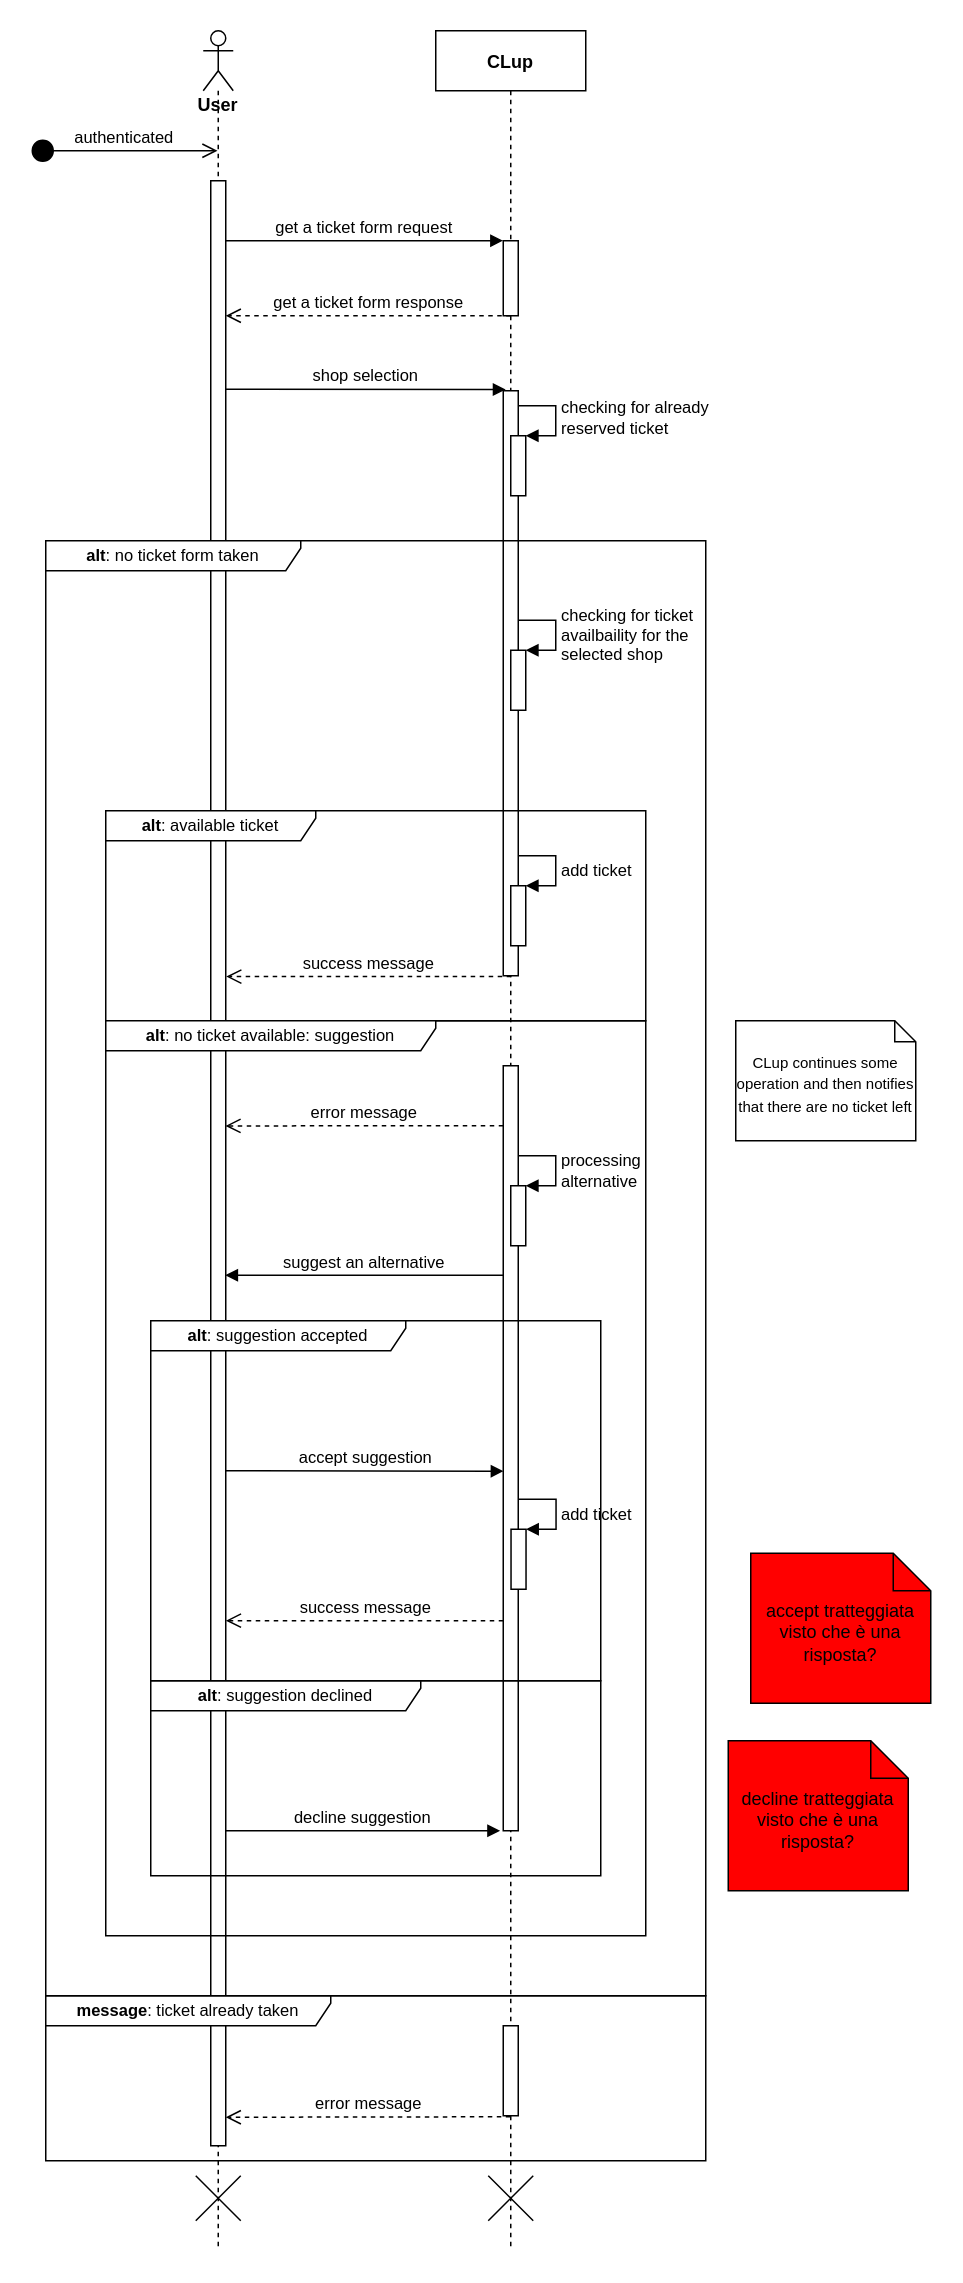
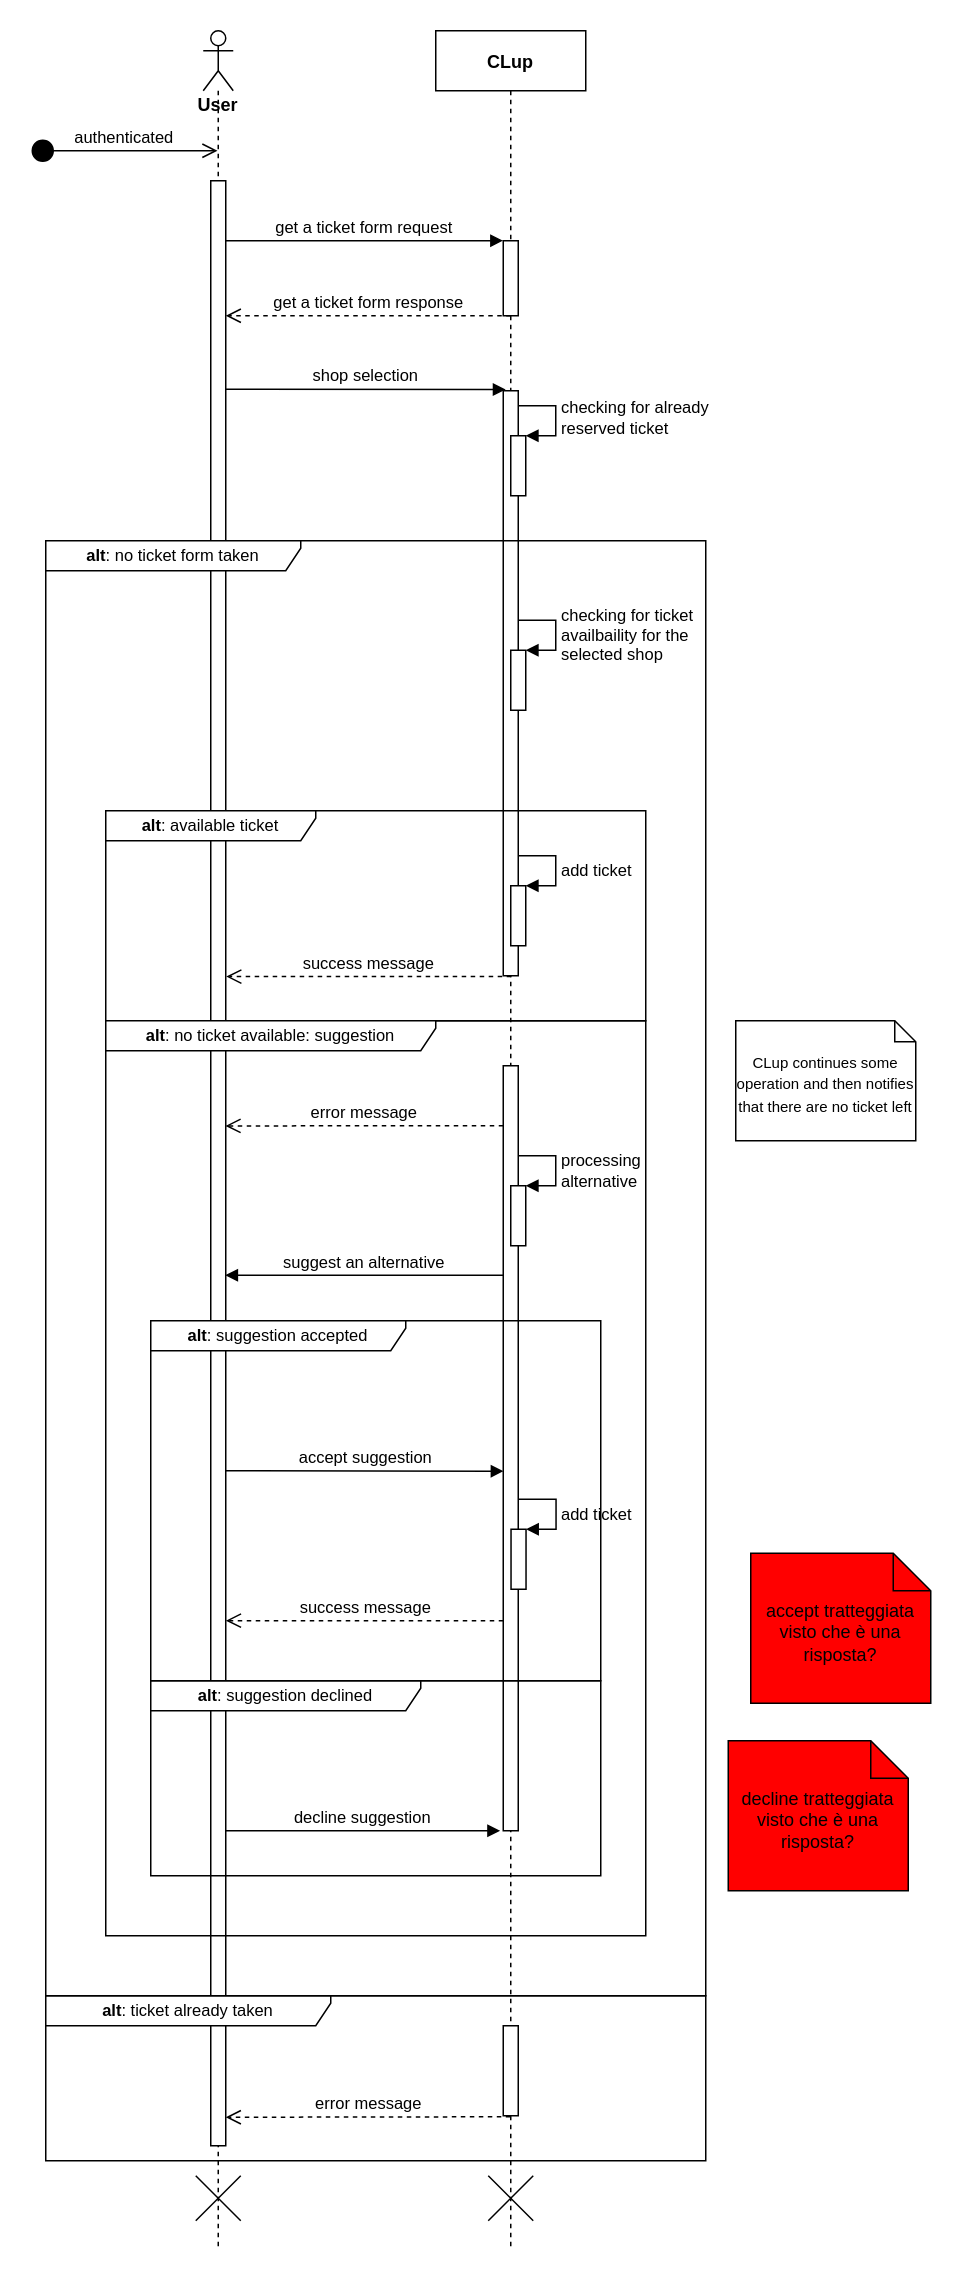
node "message: ticket already taken": label "message: ticket already taken" -> "alt: ticket already taken"
